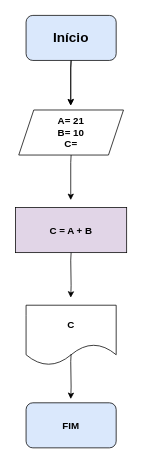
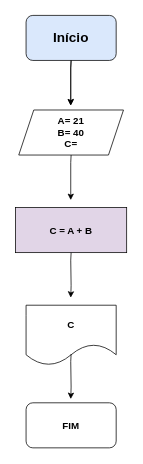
node "A= 21 B= 10 C=": label "A= 21 B= 10 C=" -> "A= 21 B= 40 C="
node "FIM": fillcolor #dae8fc -> #ffffff
